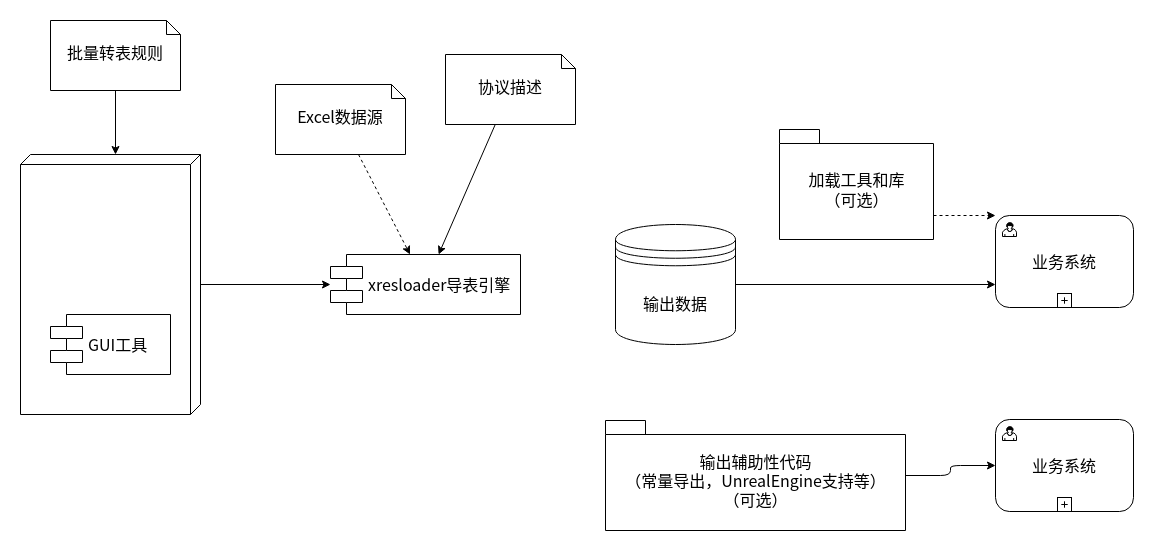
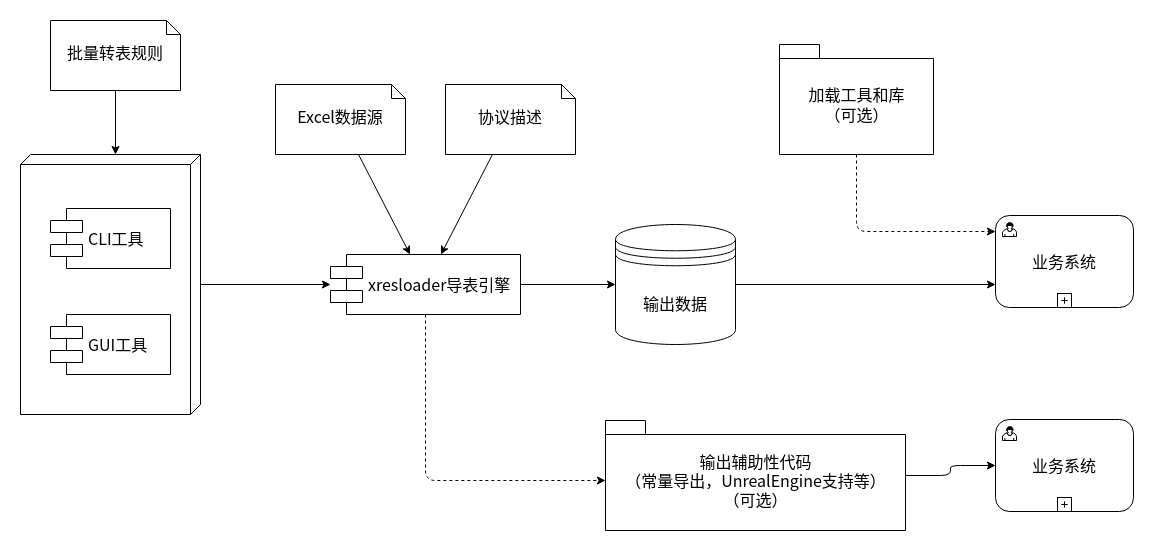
node "协议描述": moved (511, 90) -> (511, 120)
node "加载工具和库 （可选）": moved (857, 185) -> (857, 100)
edge "Excel数据源" -> "xresloader导表引擎": style dashed -> solid
node "CLI工具": added
edge "xresloader导表引擎" -> "输出数据": added
edge "xresloader导表引擎" -> "输出辅助性代码 （常量导出，UnrealEngine支持等） （可选）": added
